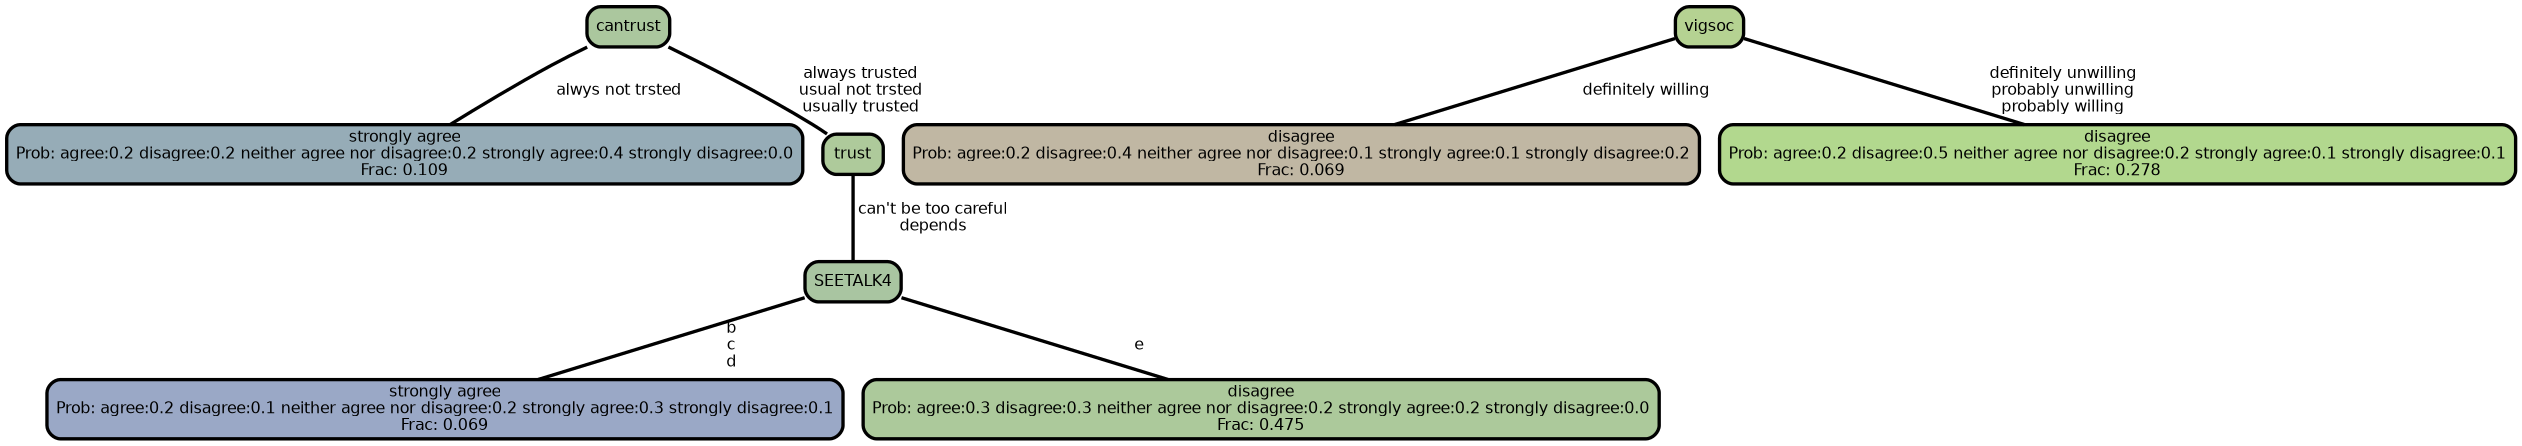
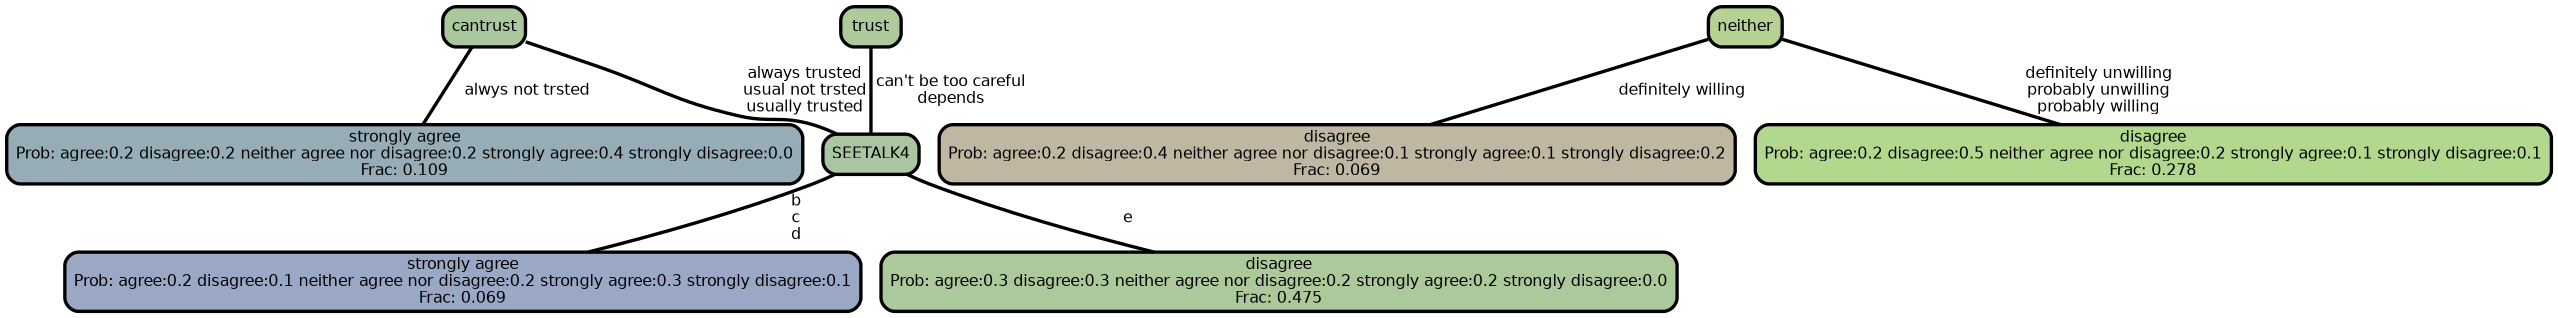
node "vigsoc": label "vigsoc" -> "neither"
edge "cantrust" -- "trust": now "cantrust" -- "SEETALK4"
